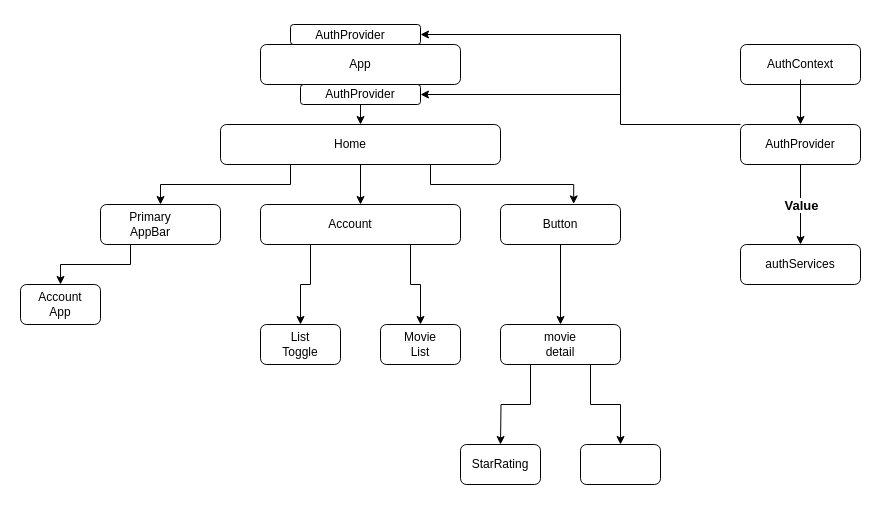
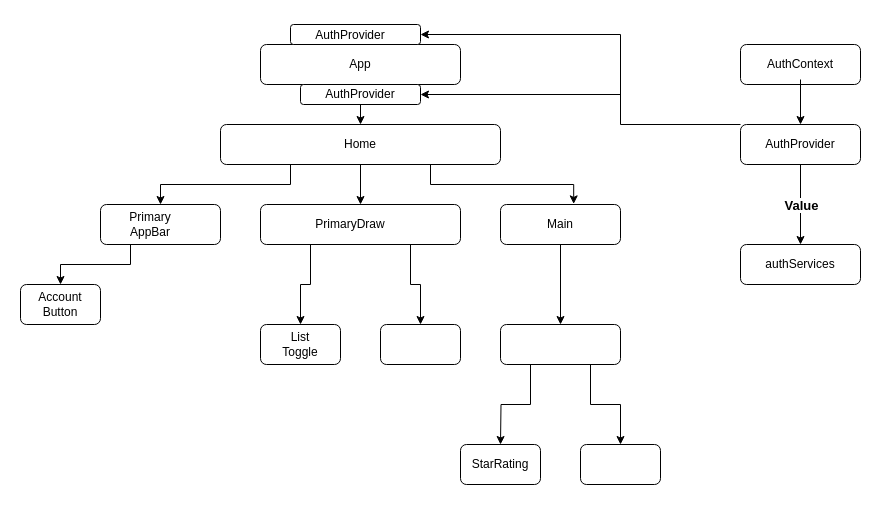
node "Home": moved (351, 145) -> (361, 145)
node "Account": label "Account" -> "PrimaryDraw"
node "Button": label "Button" -> "Main"
node "Account App": label "Account App" -> "Account Button"
node "Movie List": removed
node "movie detail": removed
